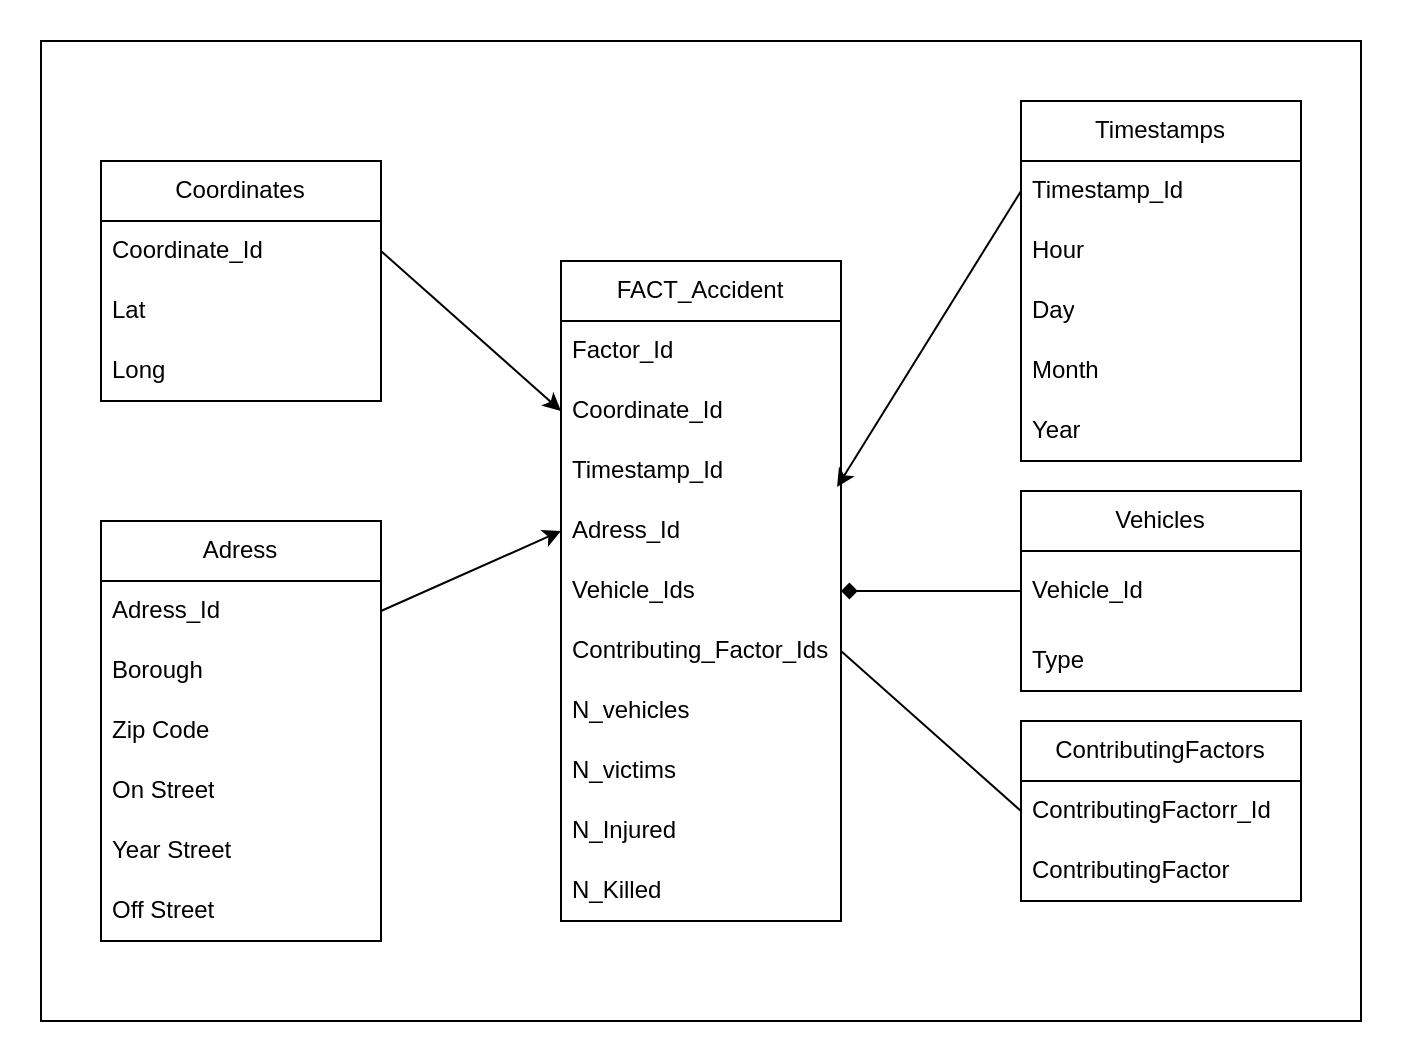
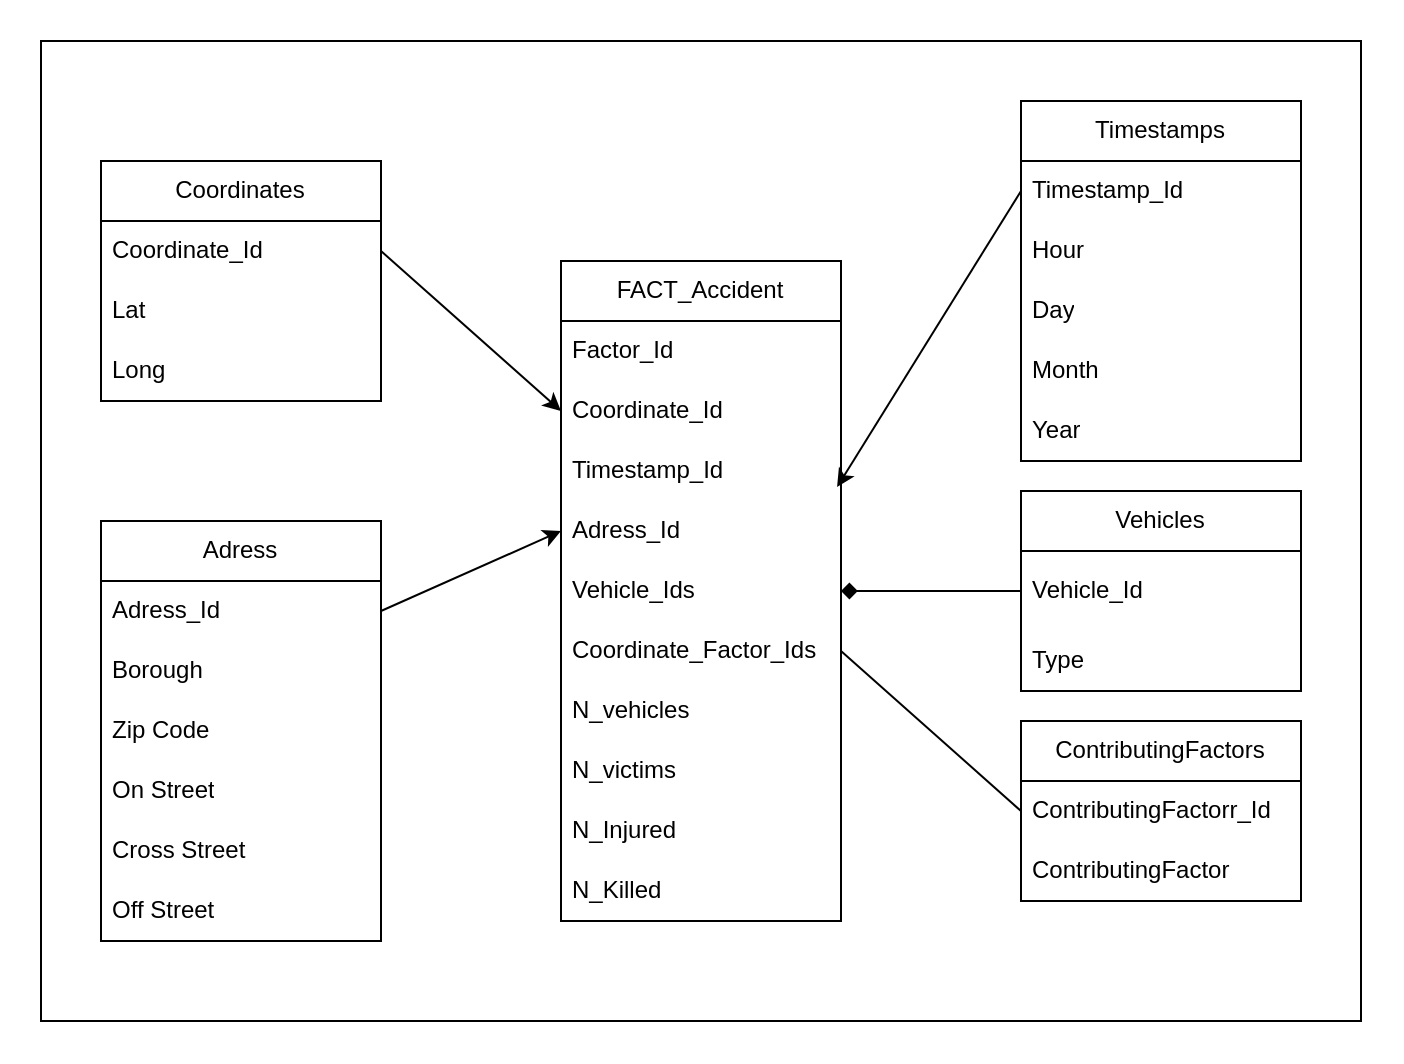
node "Contributing_Factor_Ids": label "Contributing_Factor_Ids" -> "Coordinate_Factor_Ids"
node "Year Street": label "Year Street" -> "Cross Street"
